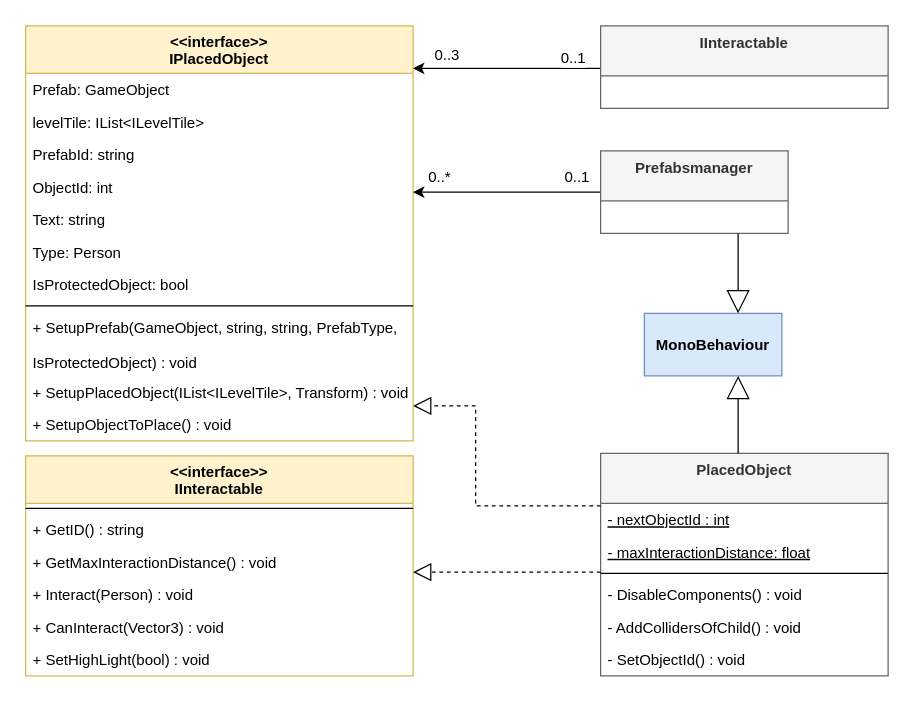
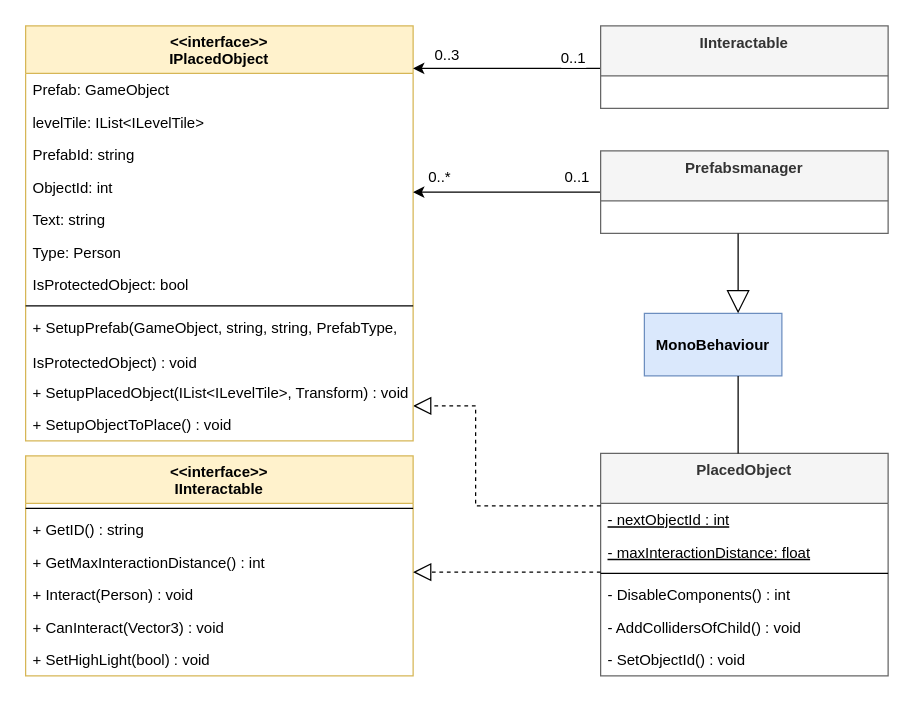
node "Prefabsmanager": size 188x83 -> 288x83
edge "PlacedObject" -> "MonoBehaviour": arrowhead block -> none
node "+ GetMaxInteractionDistance() : void": label "+ GetMaxInteractionDistance() : void" -> "+ GetMaxInteractionDistance() : int"
node "- DisableComponents() : void": label "- DisableComponents() : void" -> "- DisableComponents() : int"
